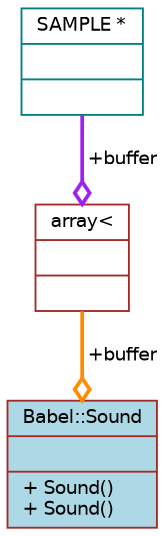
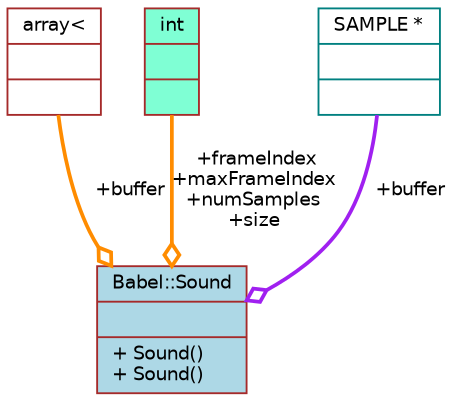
node "int": added
edge "SAMPLE *" -> "array<": now "SAMPLE *" -> "Babel::Sound"
